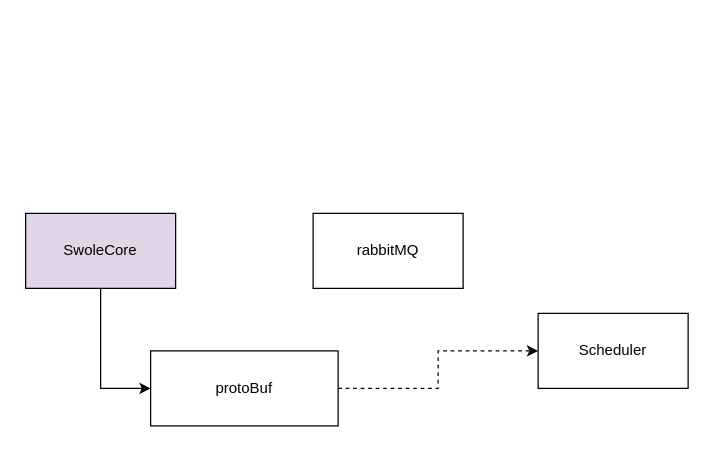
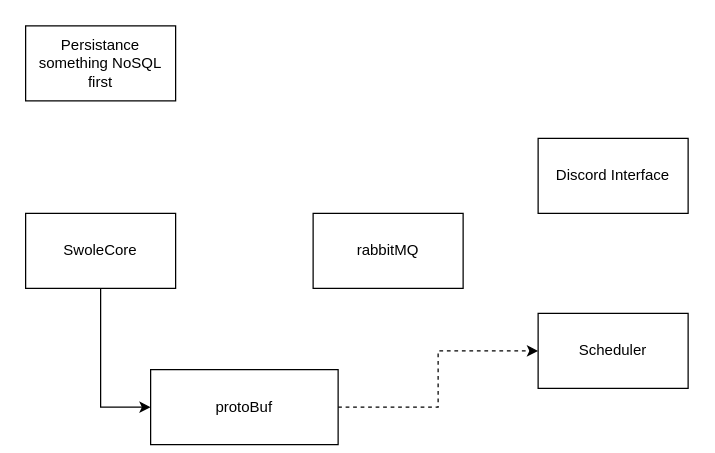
node "Persistance something NoSQL first": added
node "Discord Interface": added
node "SwoleCore": fillcolor #e1d5e7 -> #ffffff
node "protoBuf": moved (244, 388) -> (244, 407)
